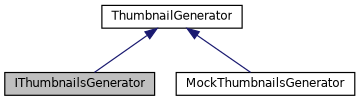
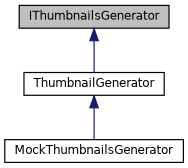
edge "IThumbnailsGenerator" -> "ThumbnailGenerator": reversed
